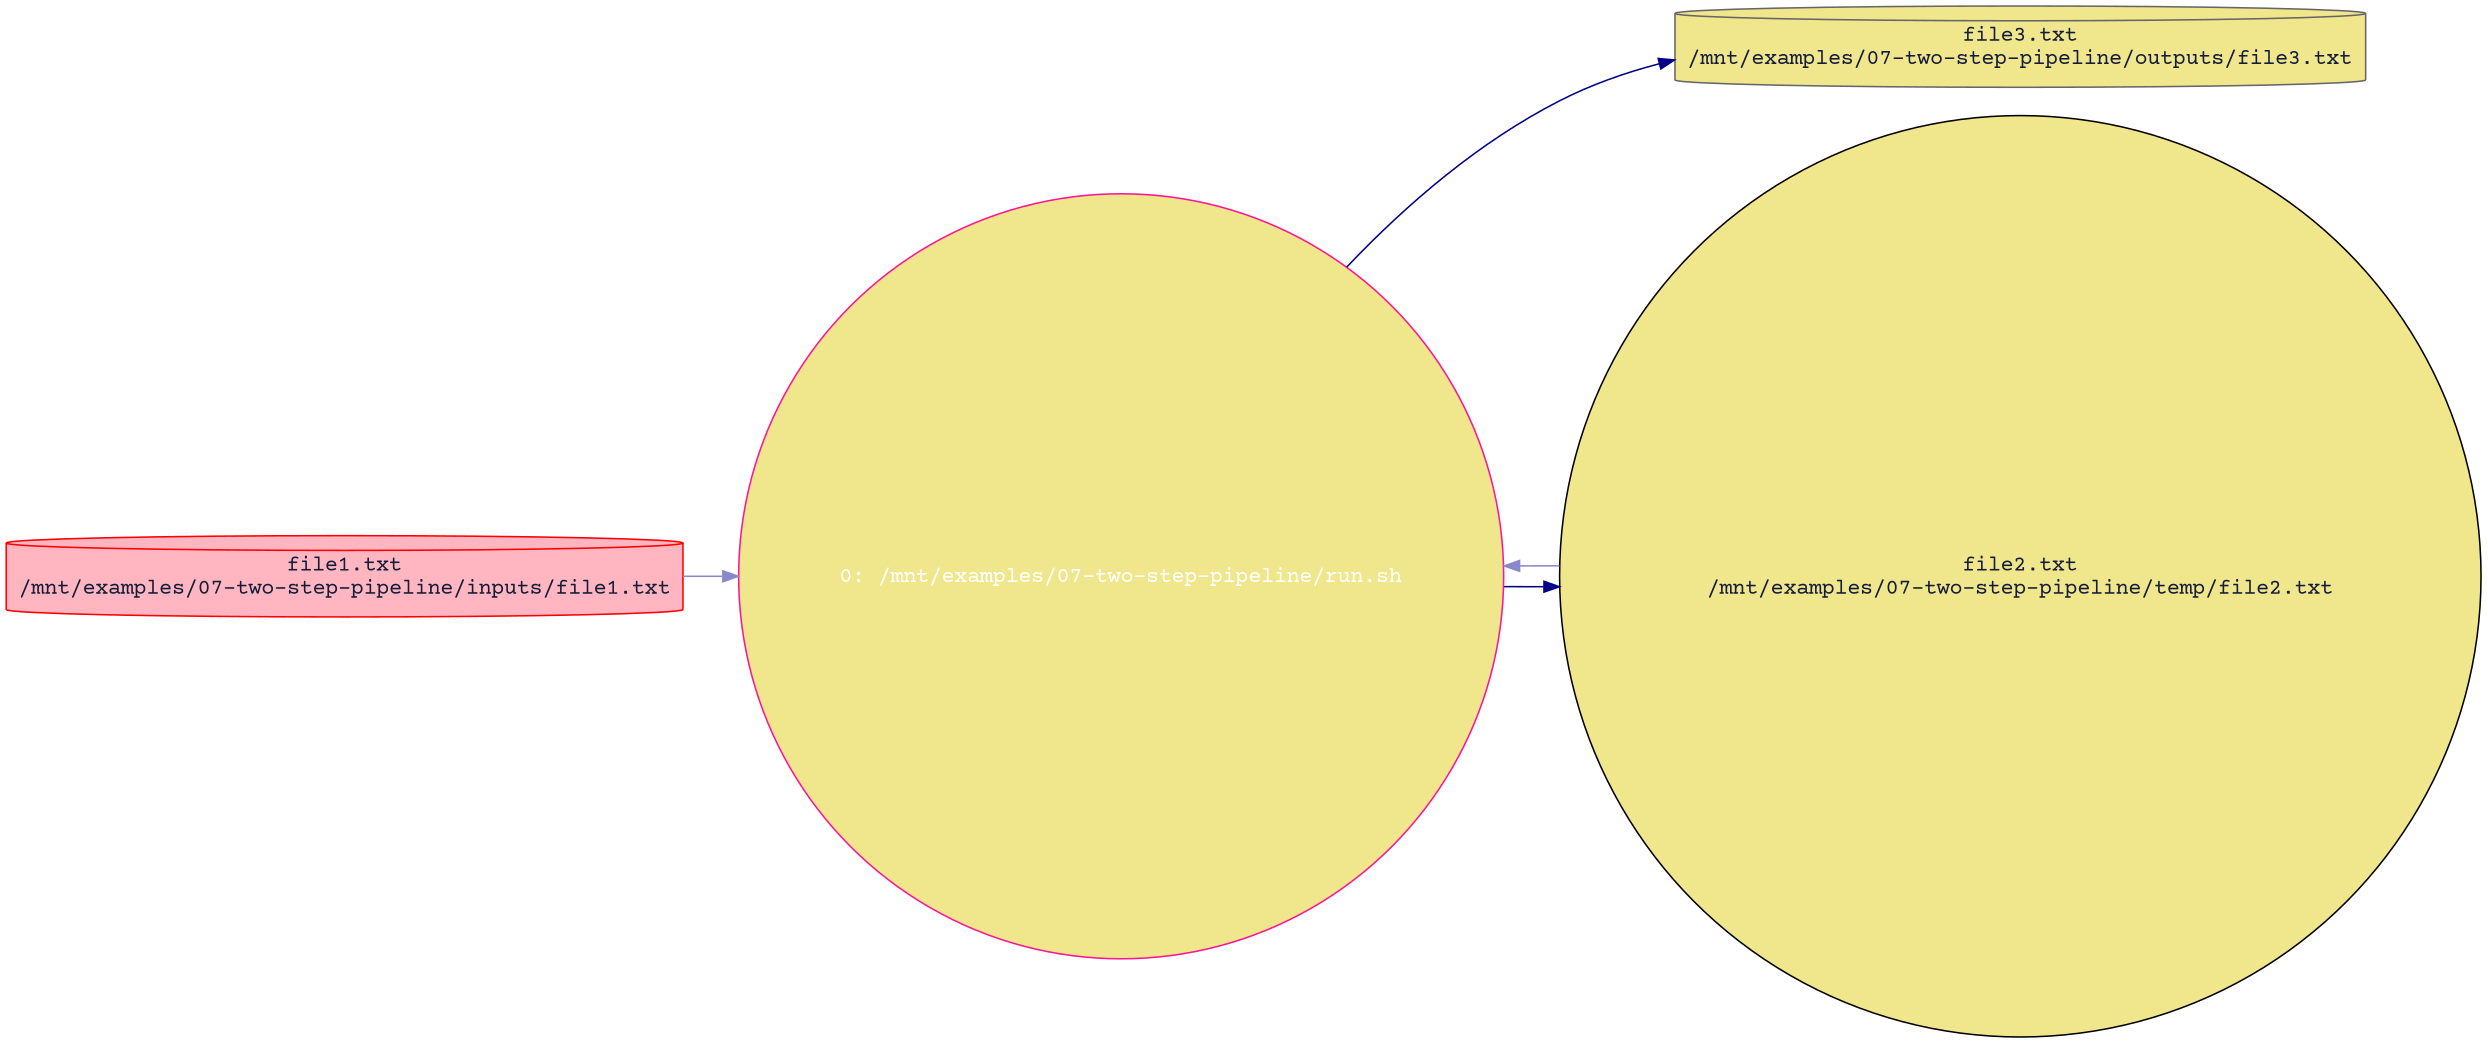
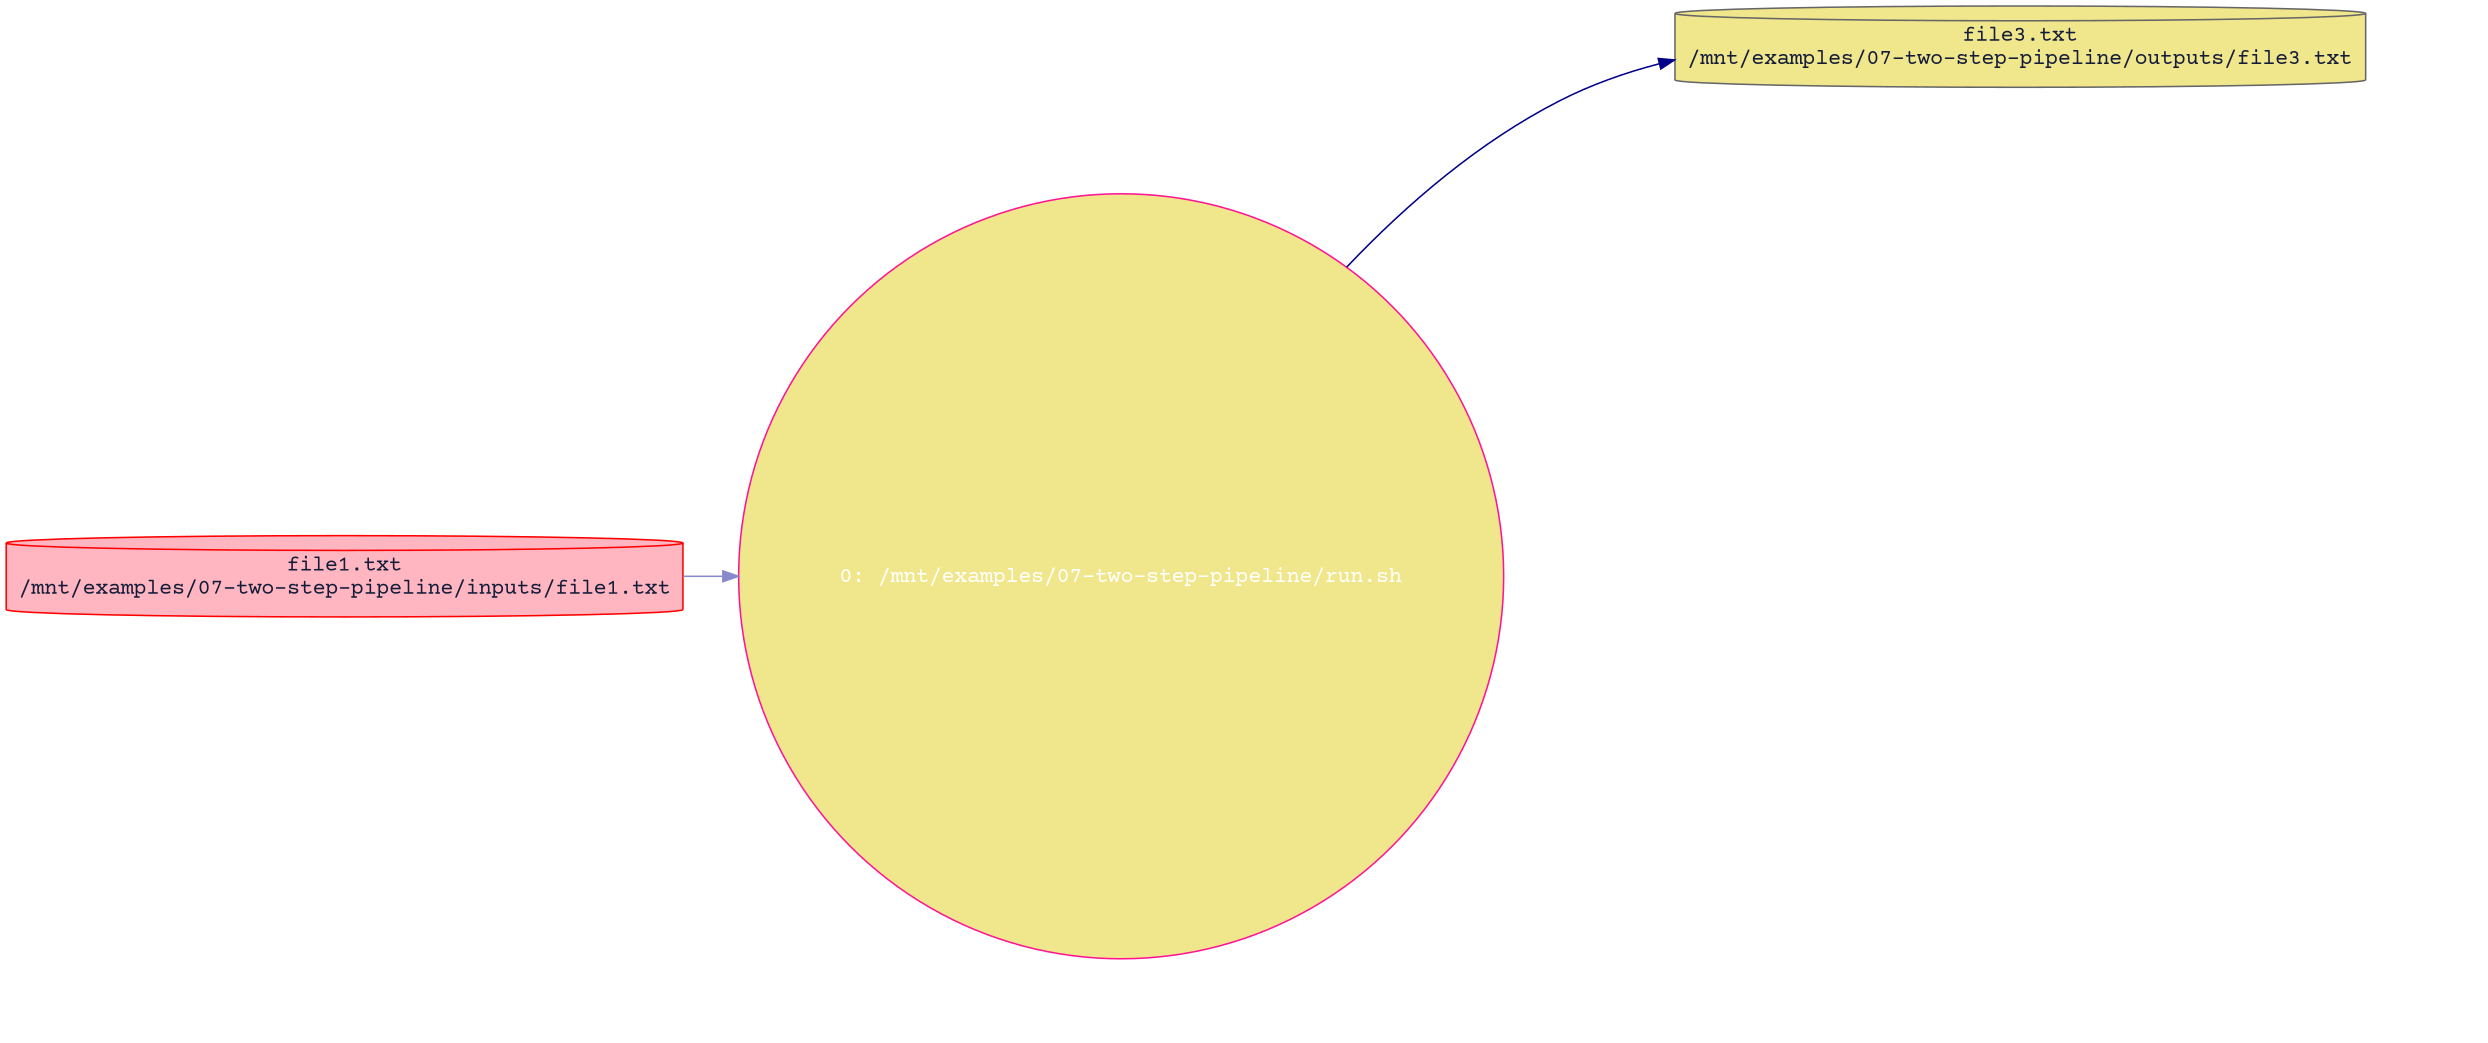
node "file2.txt /mnt/examples/07-two-step-pipeline/temp/file2.txt": removed
